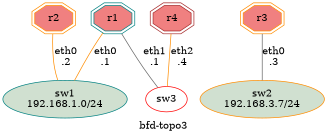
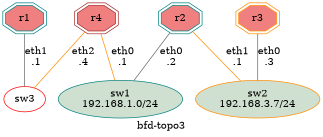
node "r2": color darkorange -> teal
edge "r1" -- "sw1 192.168.1.0/24": now "r4" -- "sw1 192.168.1.0/24"
edge "r2" -- "sw2 192.168.3.7/24": added, label "eth1 .1"
edge "r2" -- "sw1 192.168.1.0/24": color darkorange -> gray40
